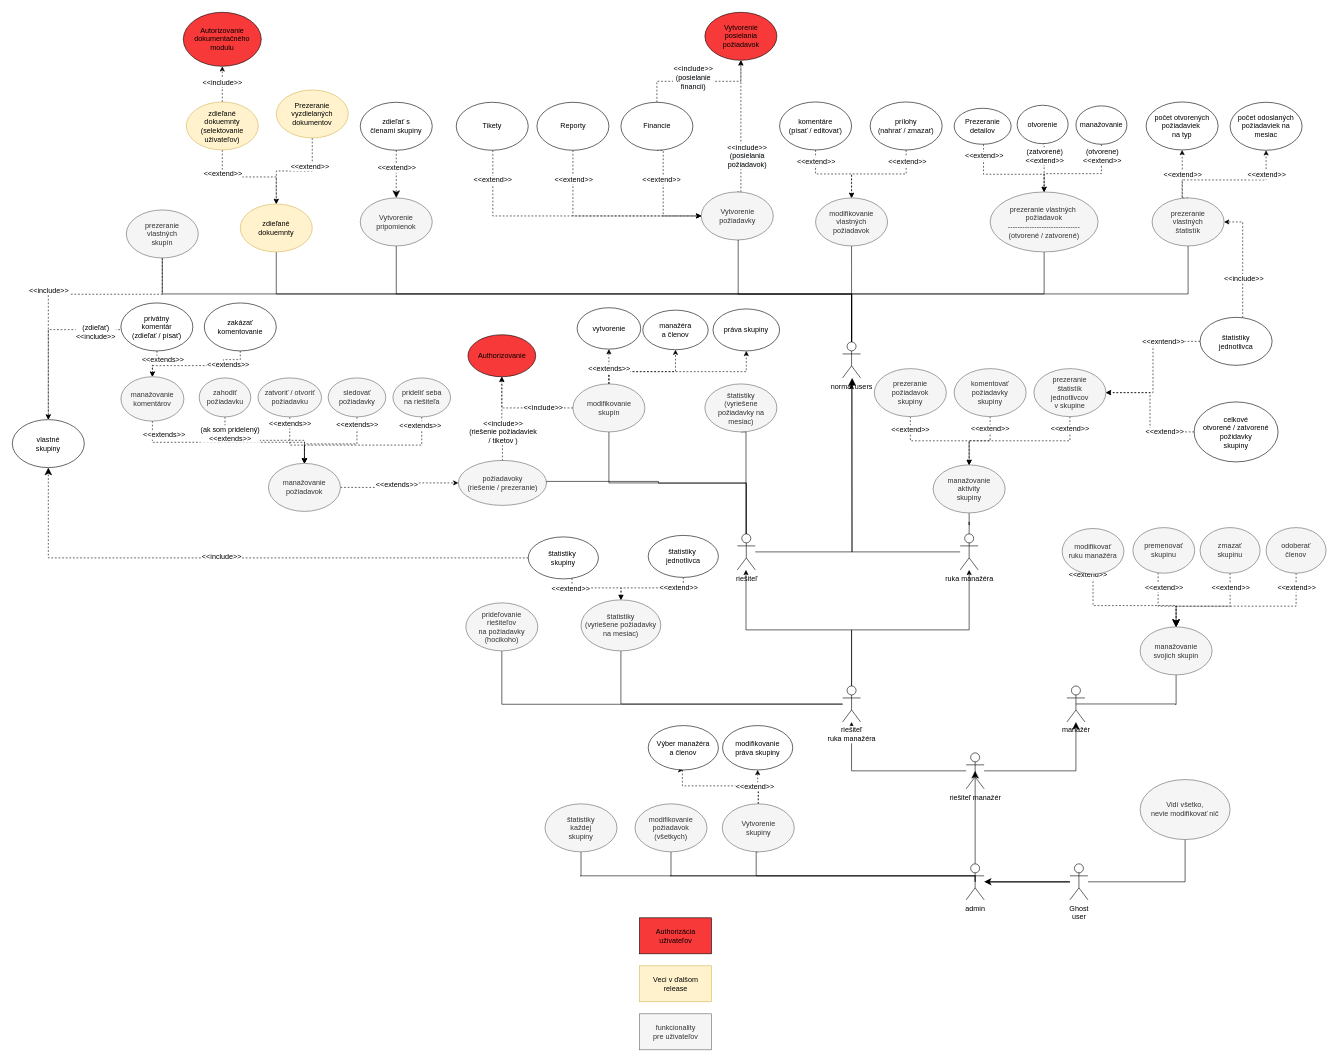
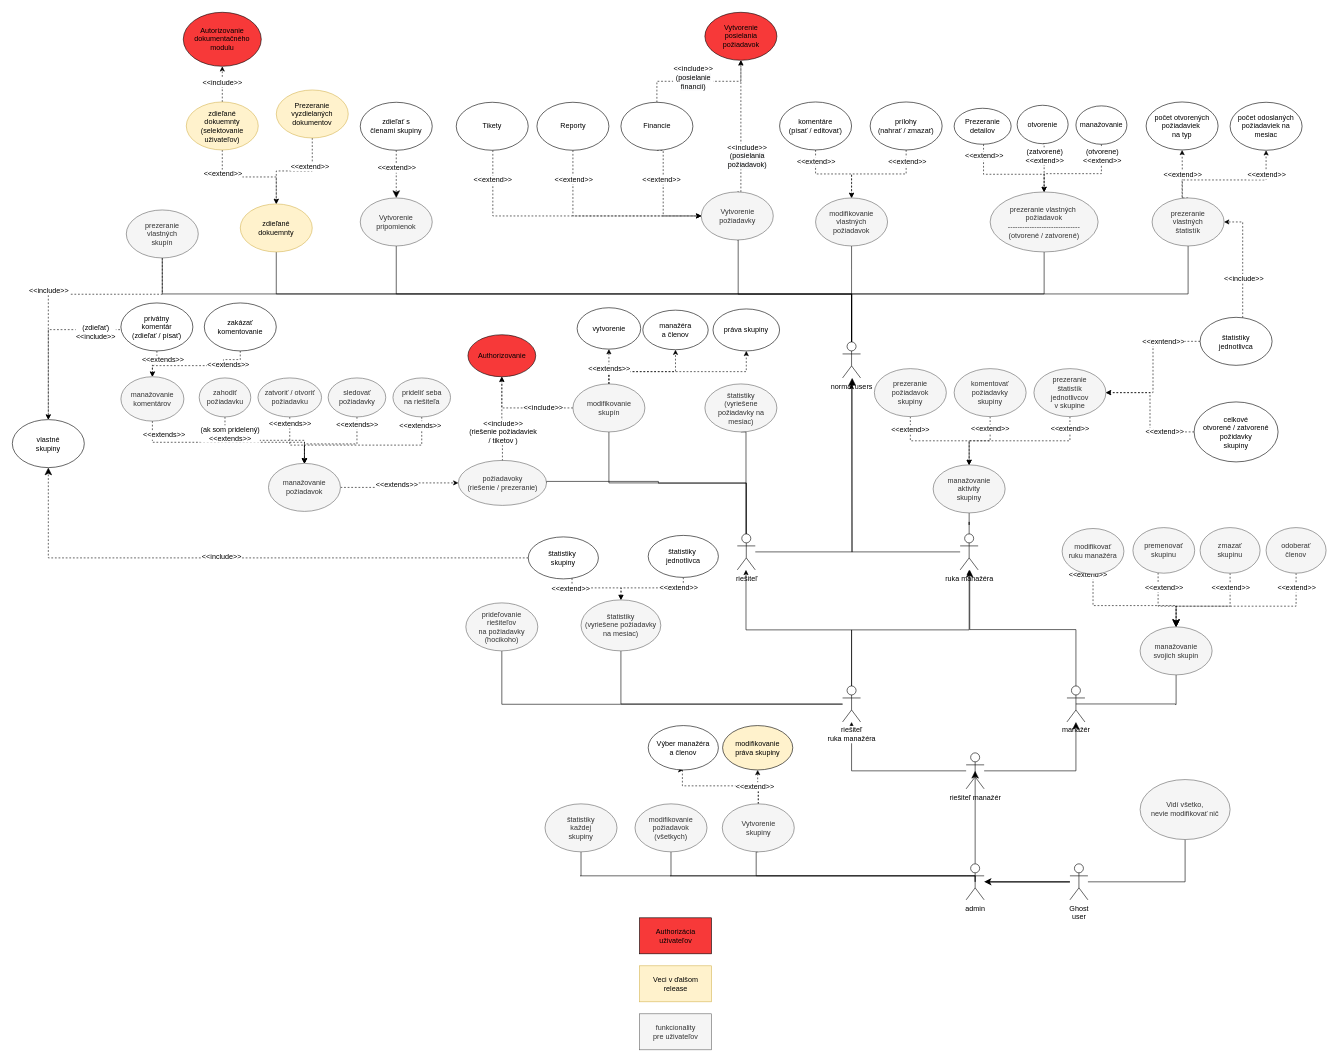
edge "manažér" -> "ruka manažéra": added
node "modifikovanie práva skupiny": fillcolor #ffffff -> #fff2cc
